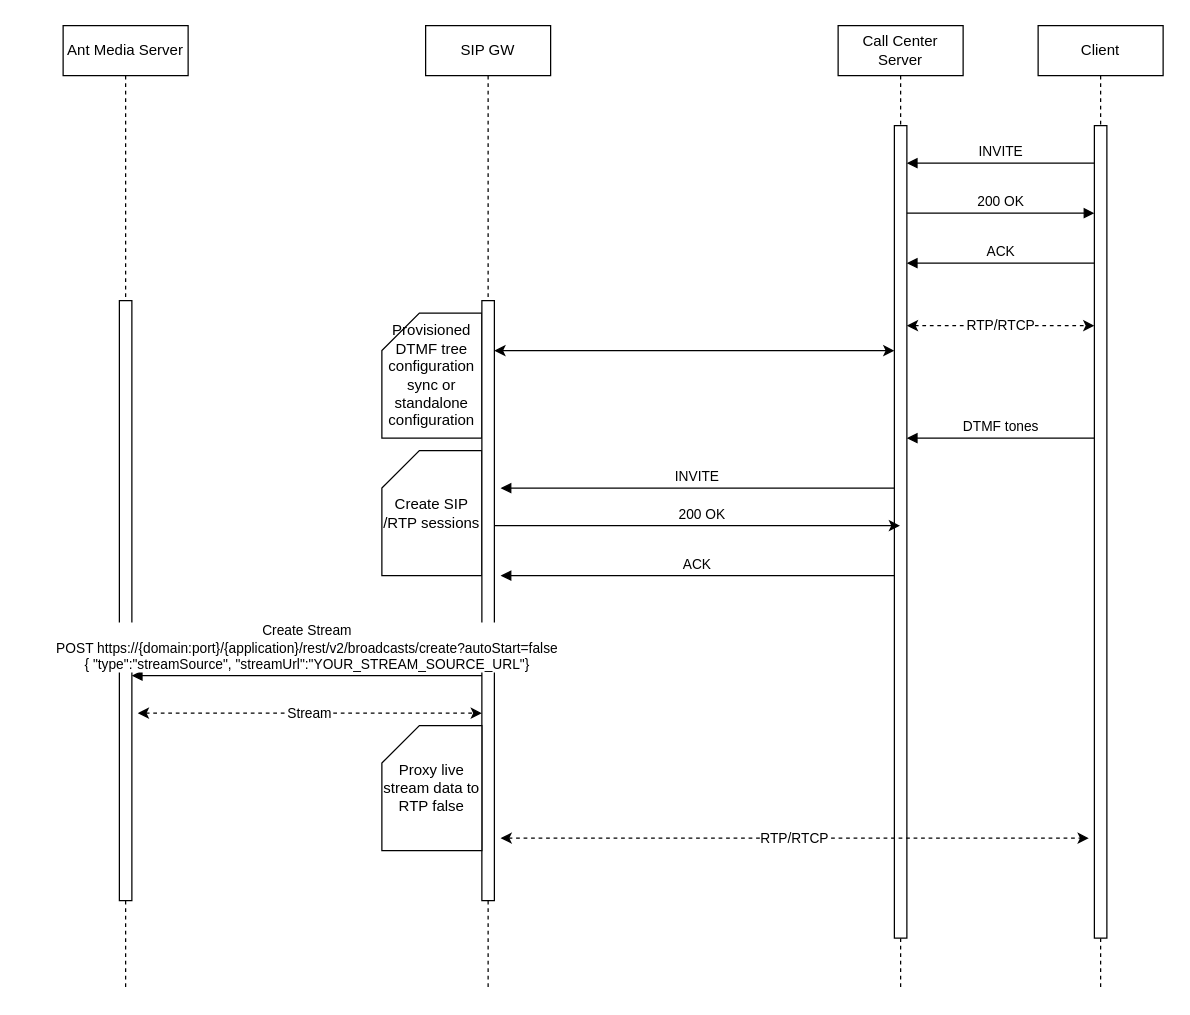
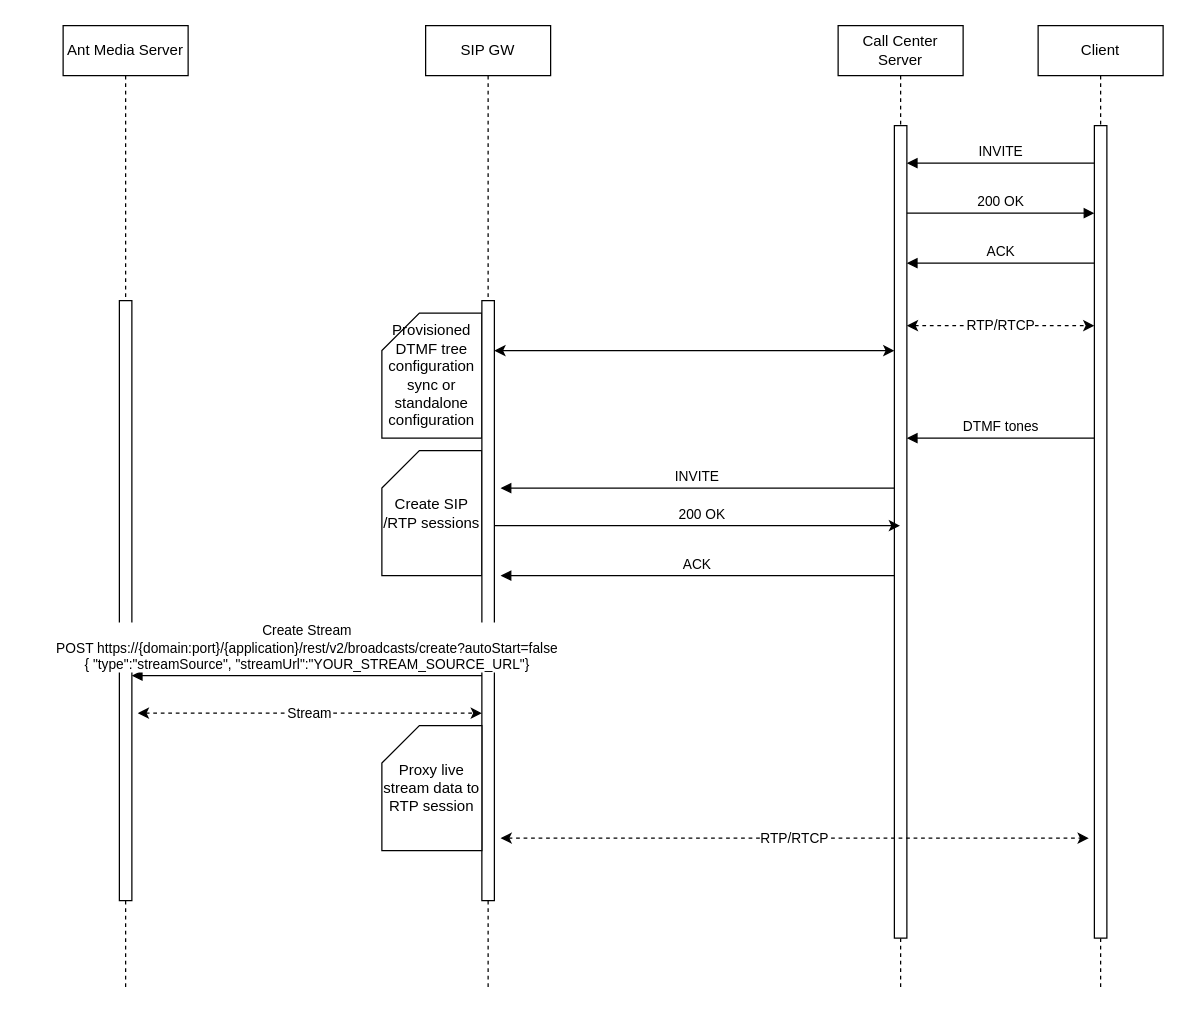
node "Proxy live stream data to RTP false": label "Proxy live stream data to RTP false" -> "Proxy live stream data to RTP session"
